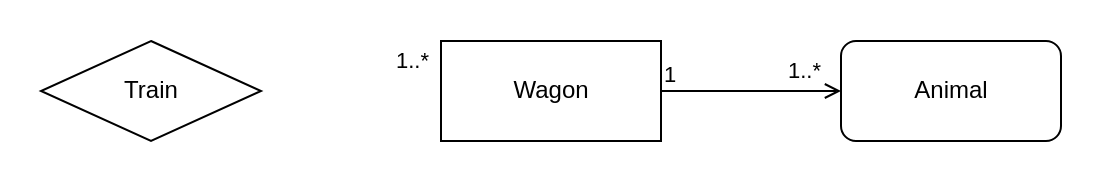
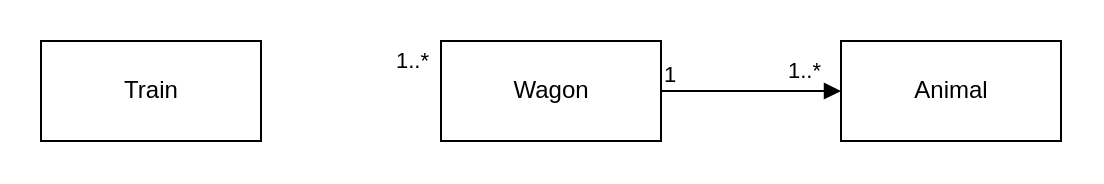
node "Train": shape diamond -> rectangle
edge "Wagon" -> "Animal": arrowhead open -> block
node "Animal": shape rounded rectangle -> rectangle
